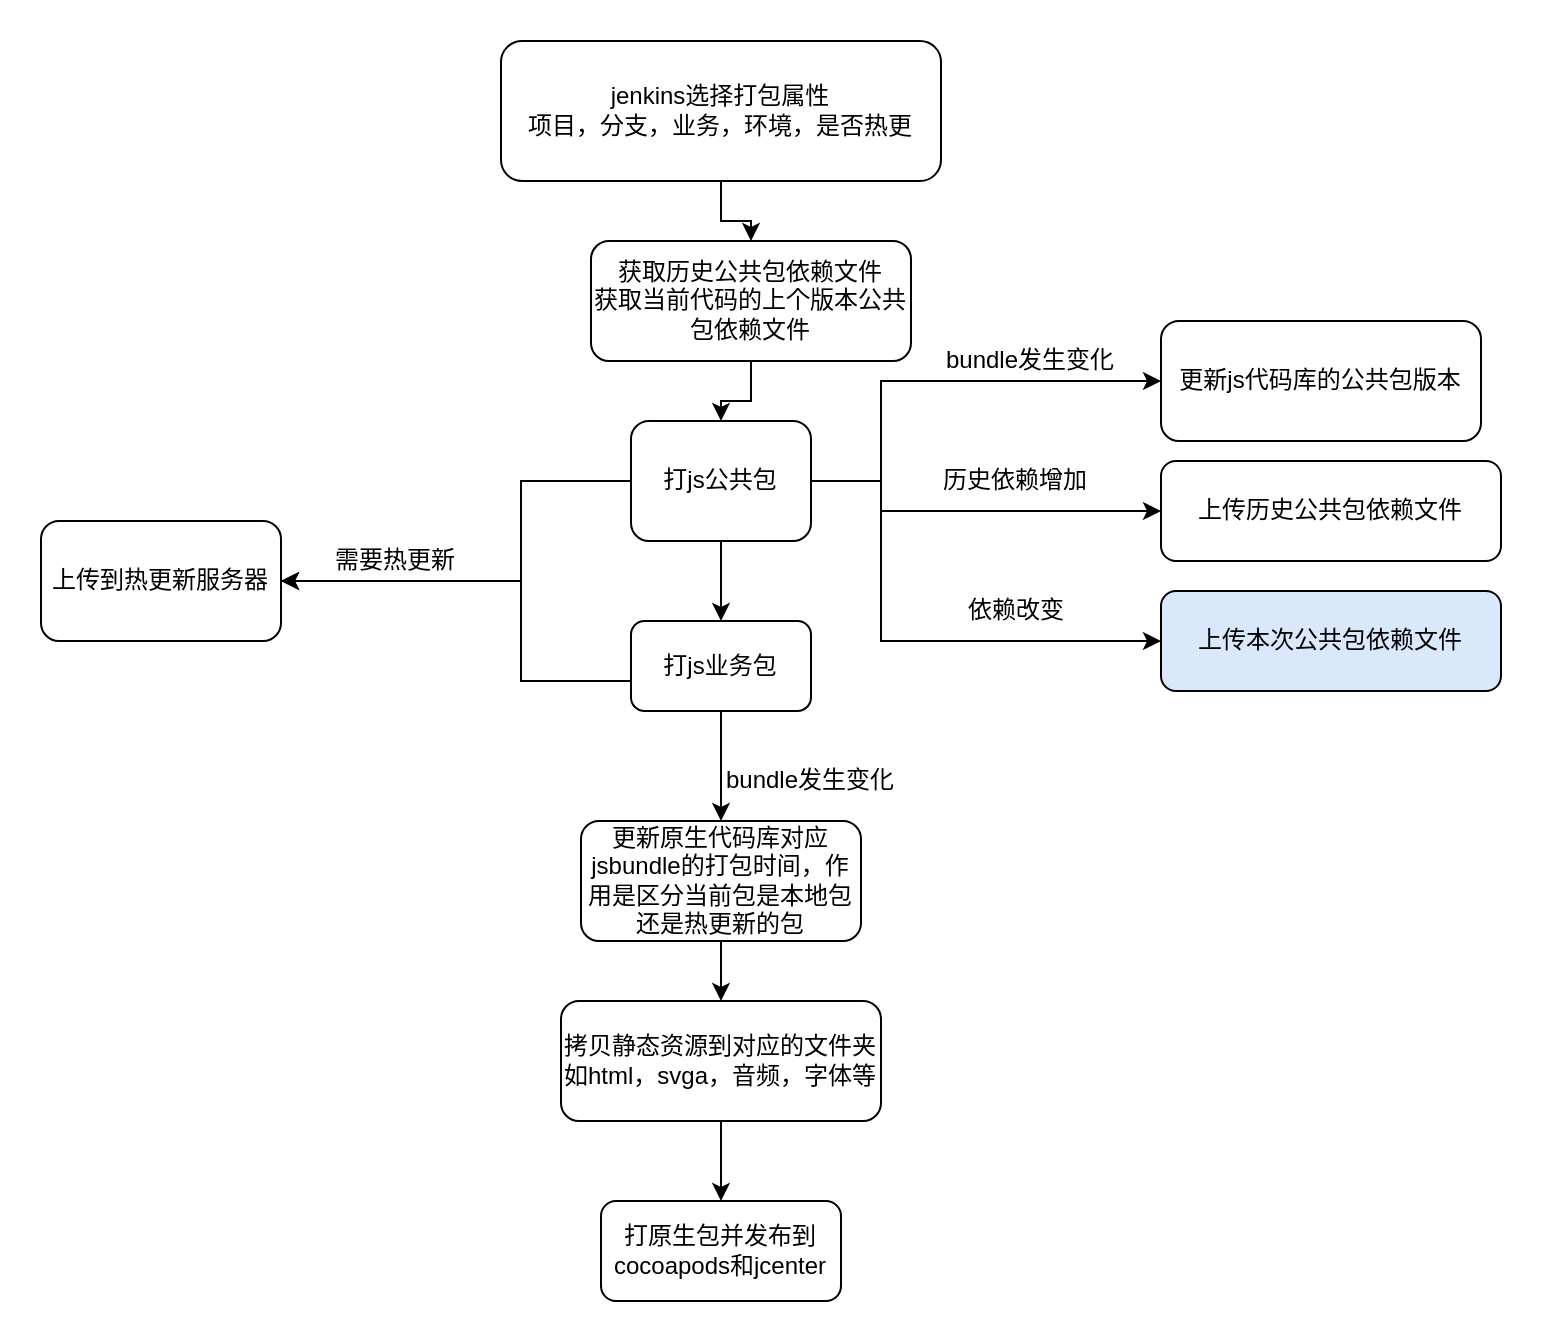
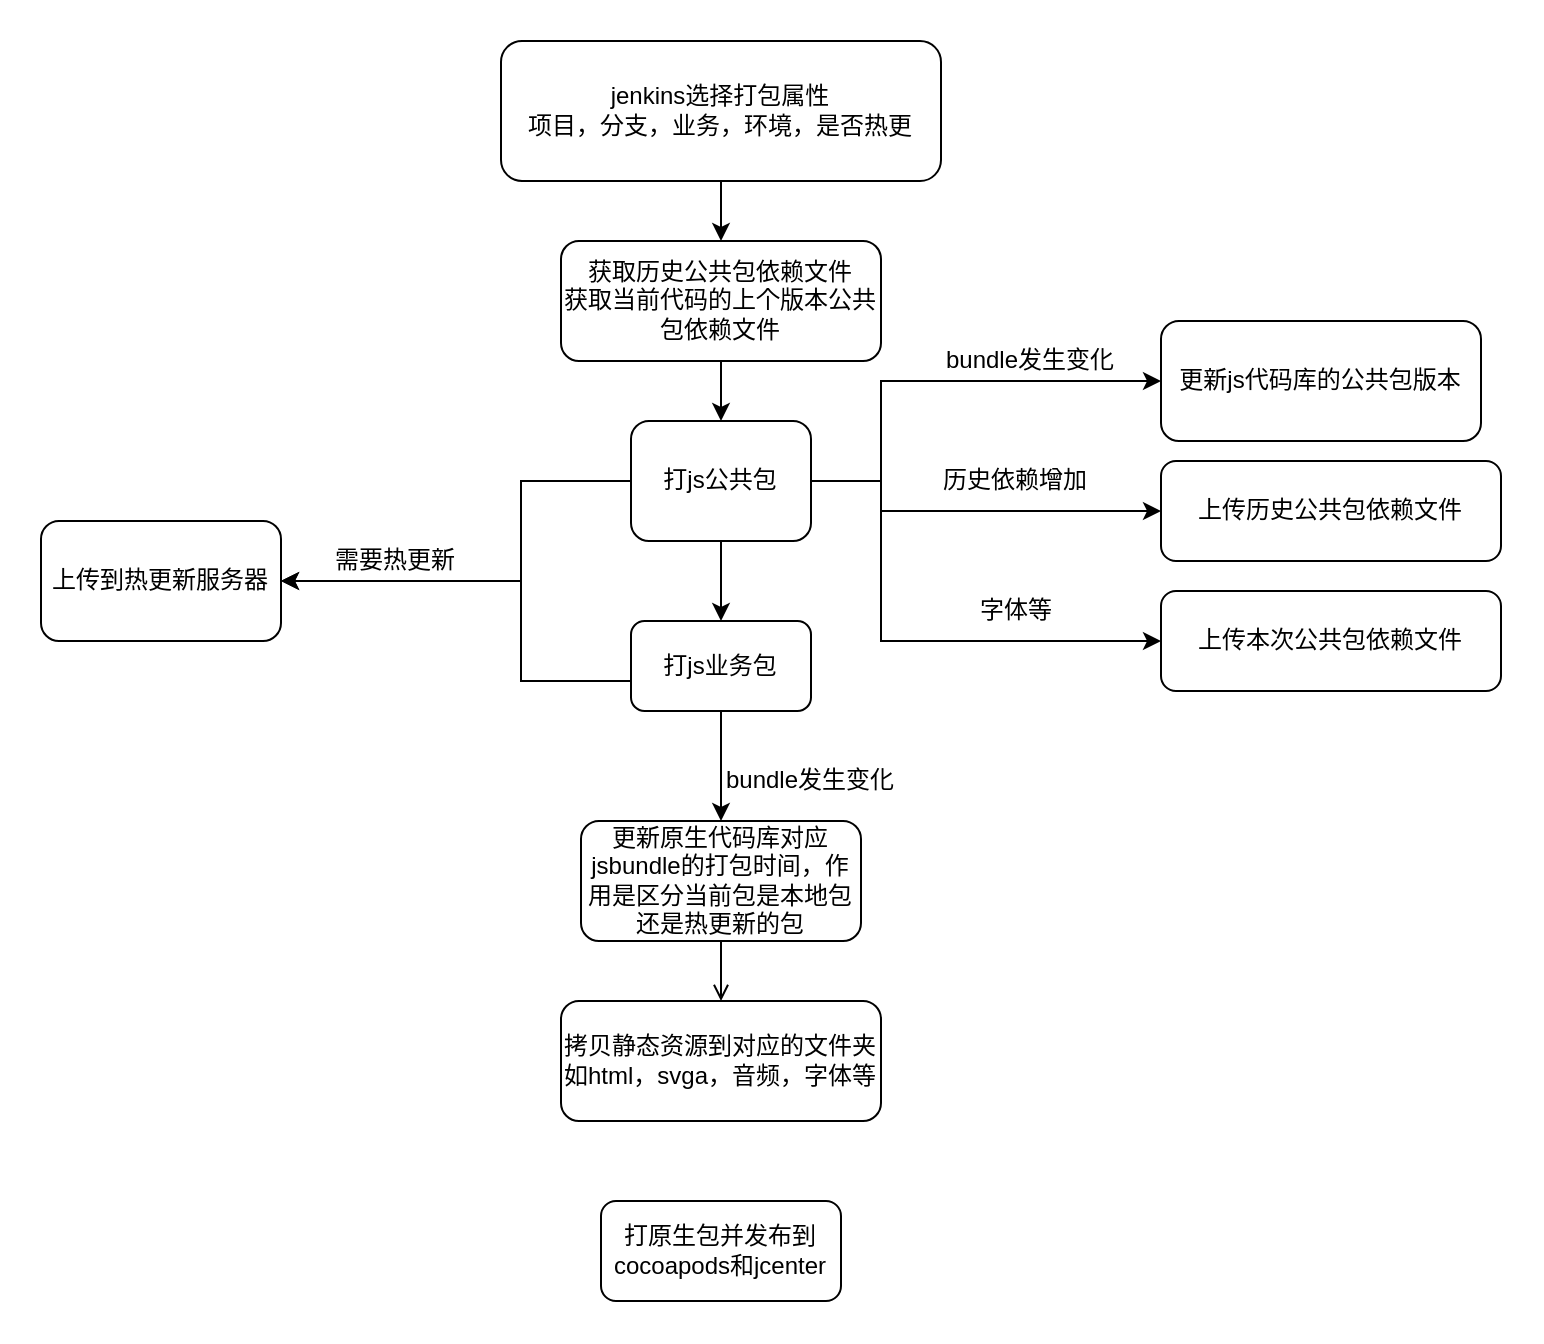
node "获取历史公共包依赖文件 获取当前代码的上个版本公共包依赖文件": moved (751, 301) -> (721, 301)
node "依赖改变": label "依赖改变" -> "字体等"
node "上传本次公共包依赖文件": fillcolor #dae8fc -> #ffffff
edge "更新原生代码库对应jsbundle的打包时间，作用是区分当前包是本地包还是热更新的包" -> "拷贝静态资源到对应的文件夹 如html，svga，音频，字体等": arrowhead classic -> open
edge "拷贝静态资源到对应的文件夹 如html，svga，音频，字体等" -> "打原生包并发布到cocoapods和jcenter": removed
